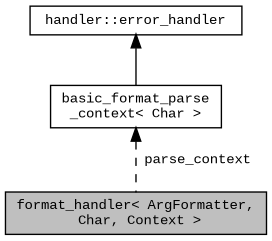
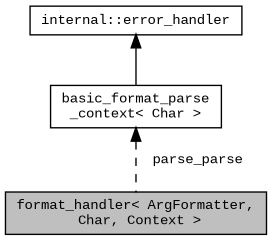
node "handler::error_handler": label "handler::error_handler" -> "internal::error_handler"
edge "format_handler< ArgFormatter, Char, Context >" -> "basic_format_parse _context< Char >": label " parse_context" -> " parse_parse"
